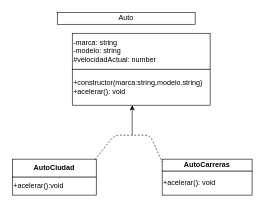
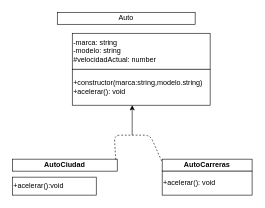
node "AutoCiudad": size 84x18 -> 105x12
